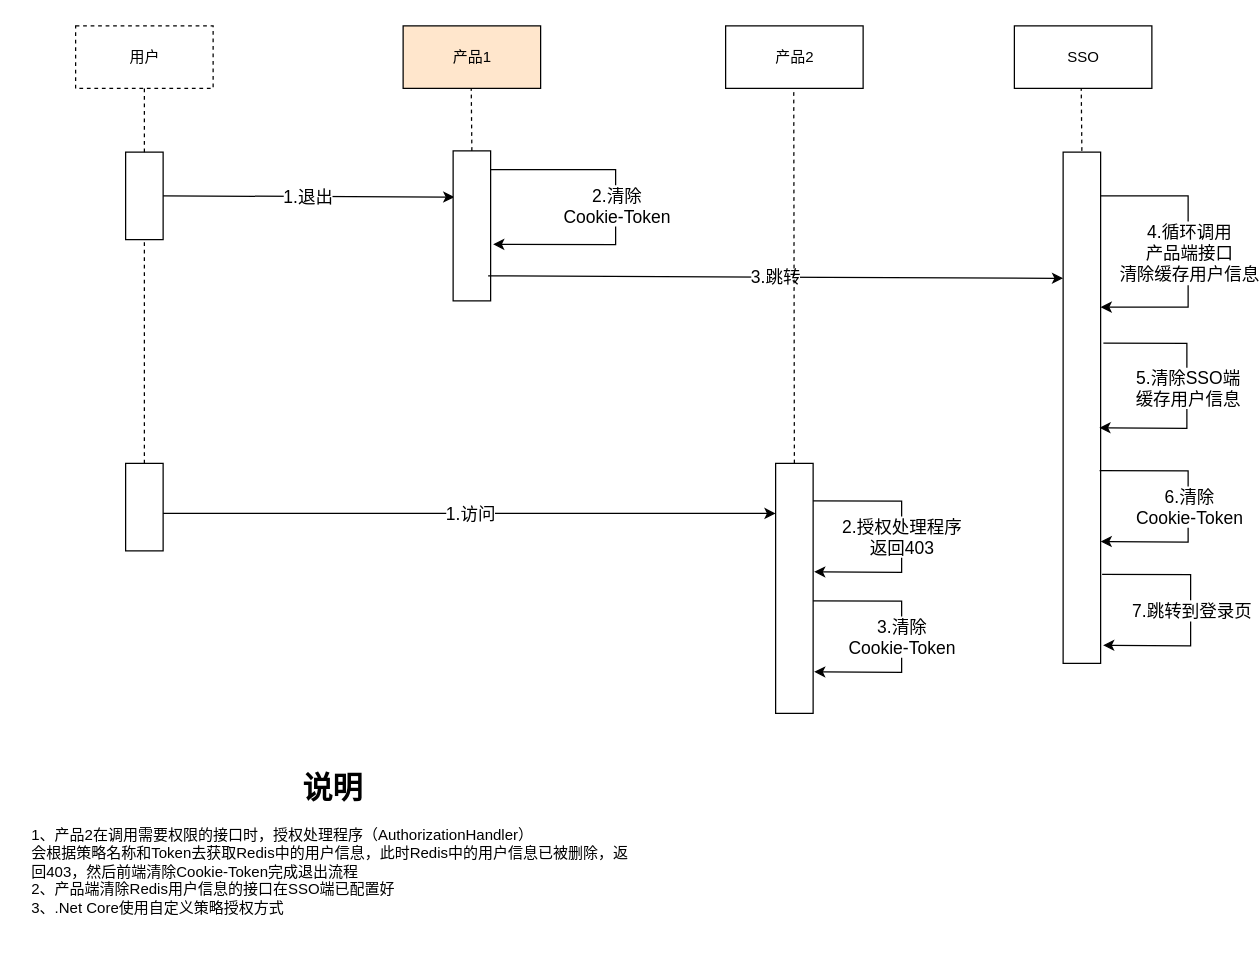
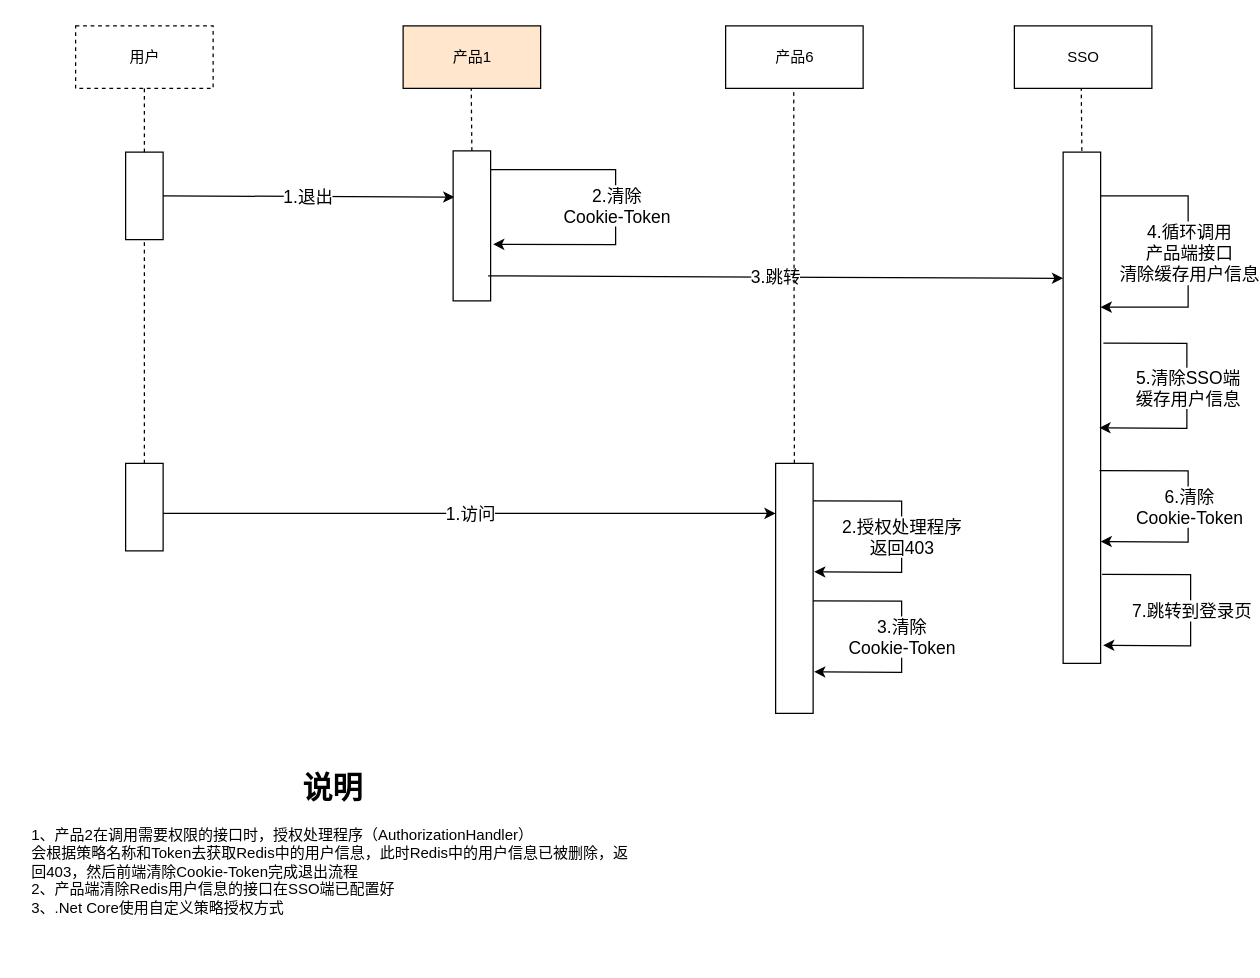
node "产品2": label "产品2" -> "产品6"
